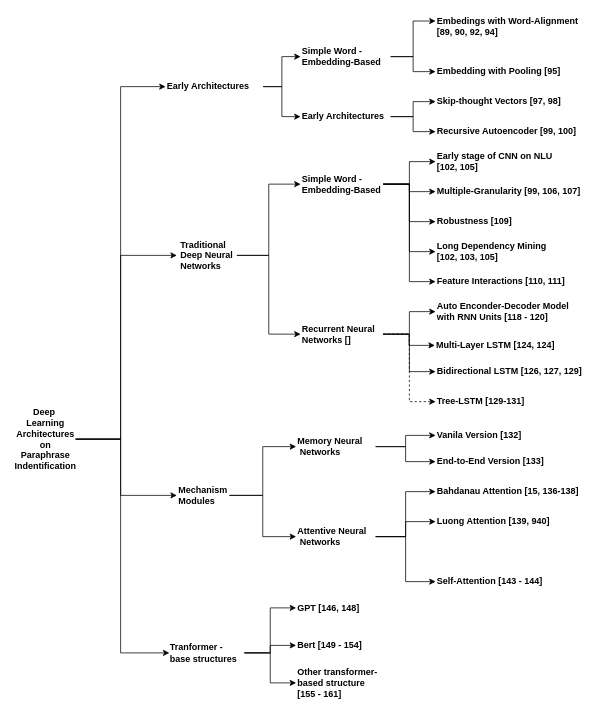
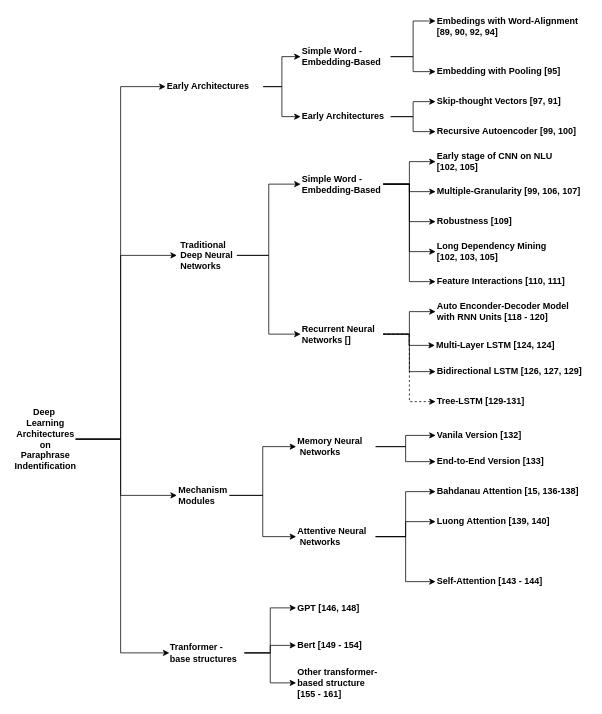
node "Skip-thought Vectors [97, 98]": label "Skip-thought Vectors [97, 98]" -> "Skip-thought Vectors [97, 91]"
node "Luong Attention [139, 940]": label "Luong Attention [139, 940]" -> "Luong Attention [139, 140]"
